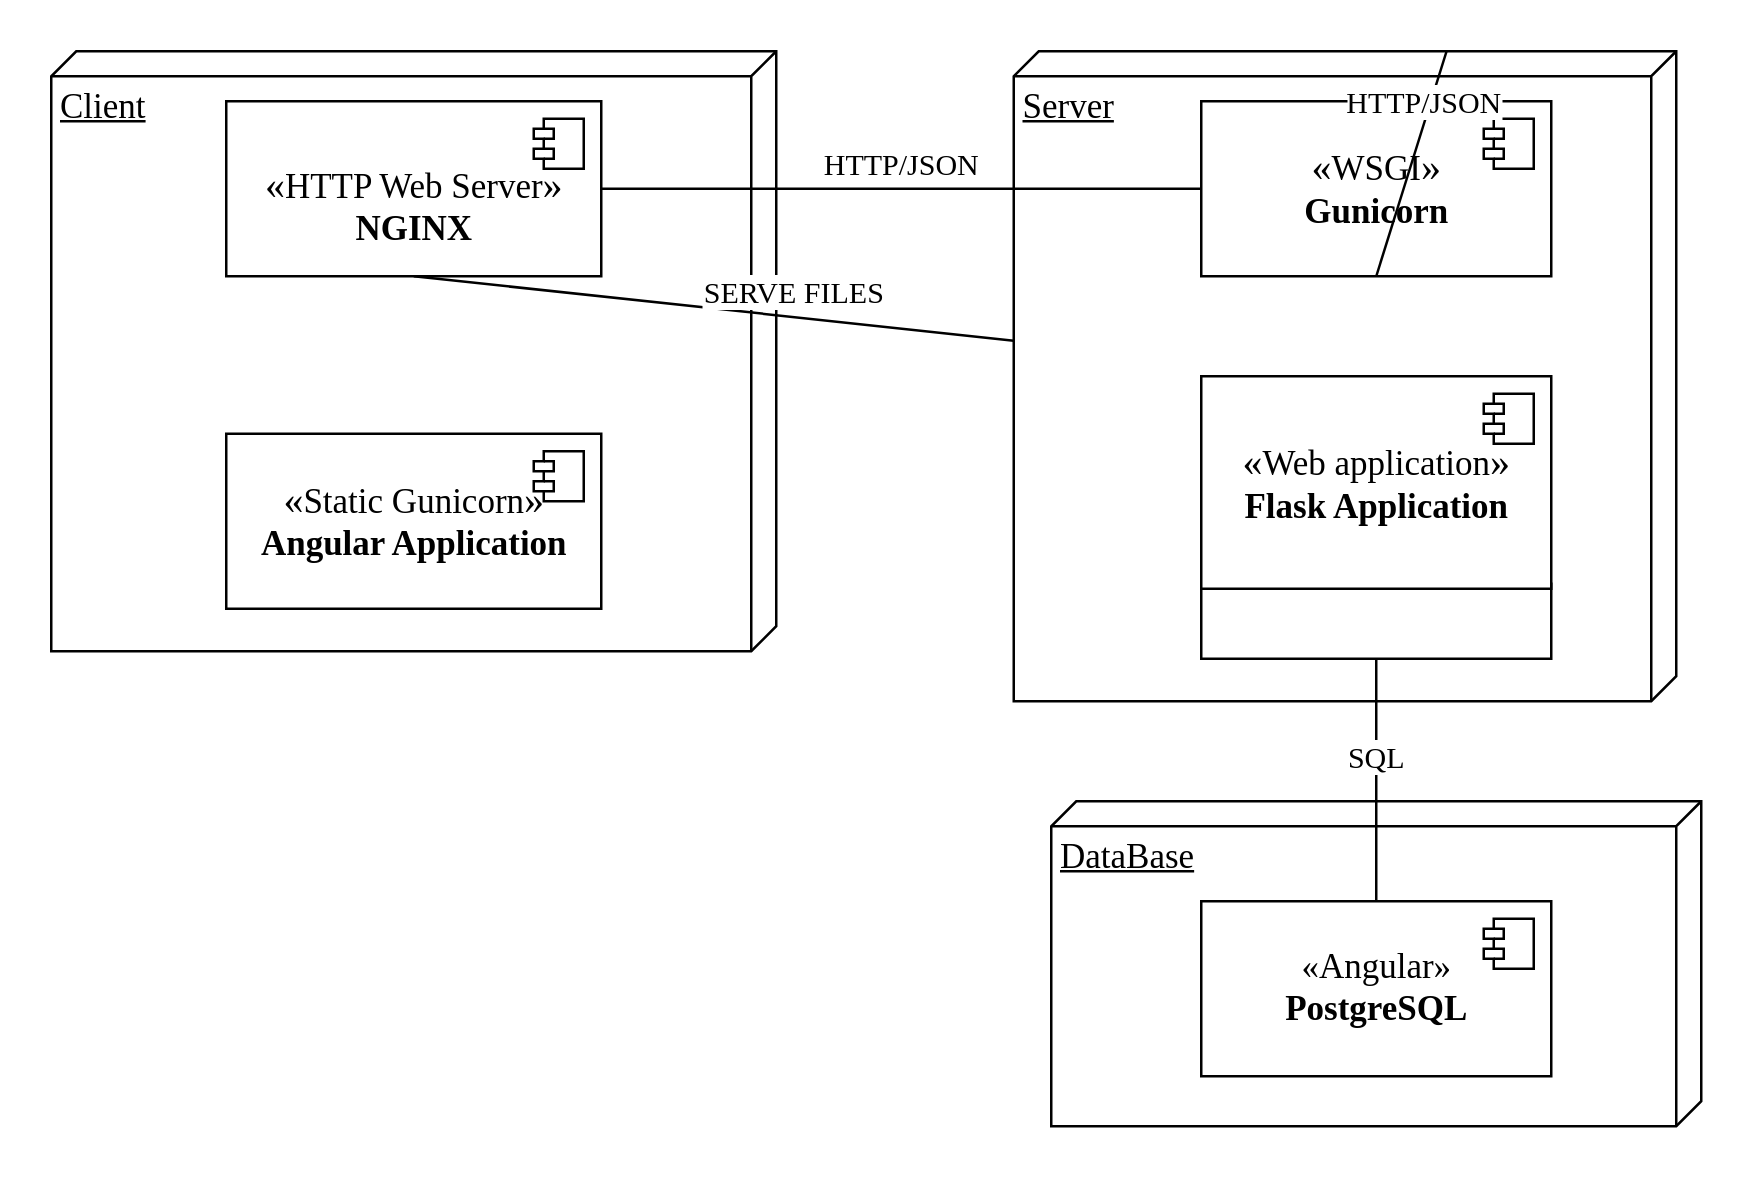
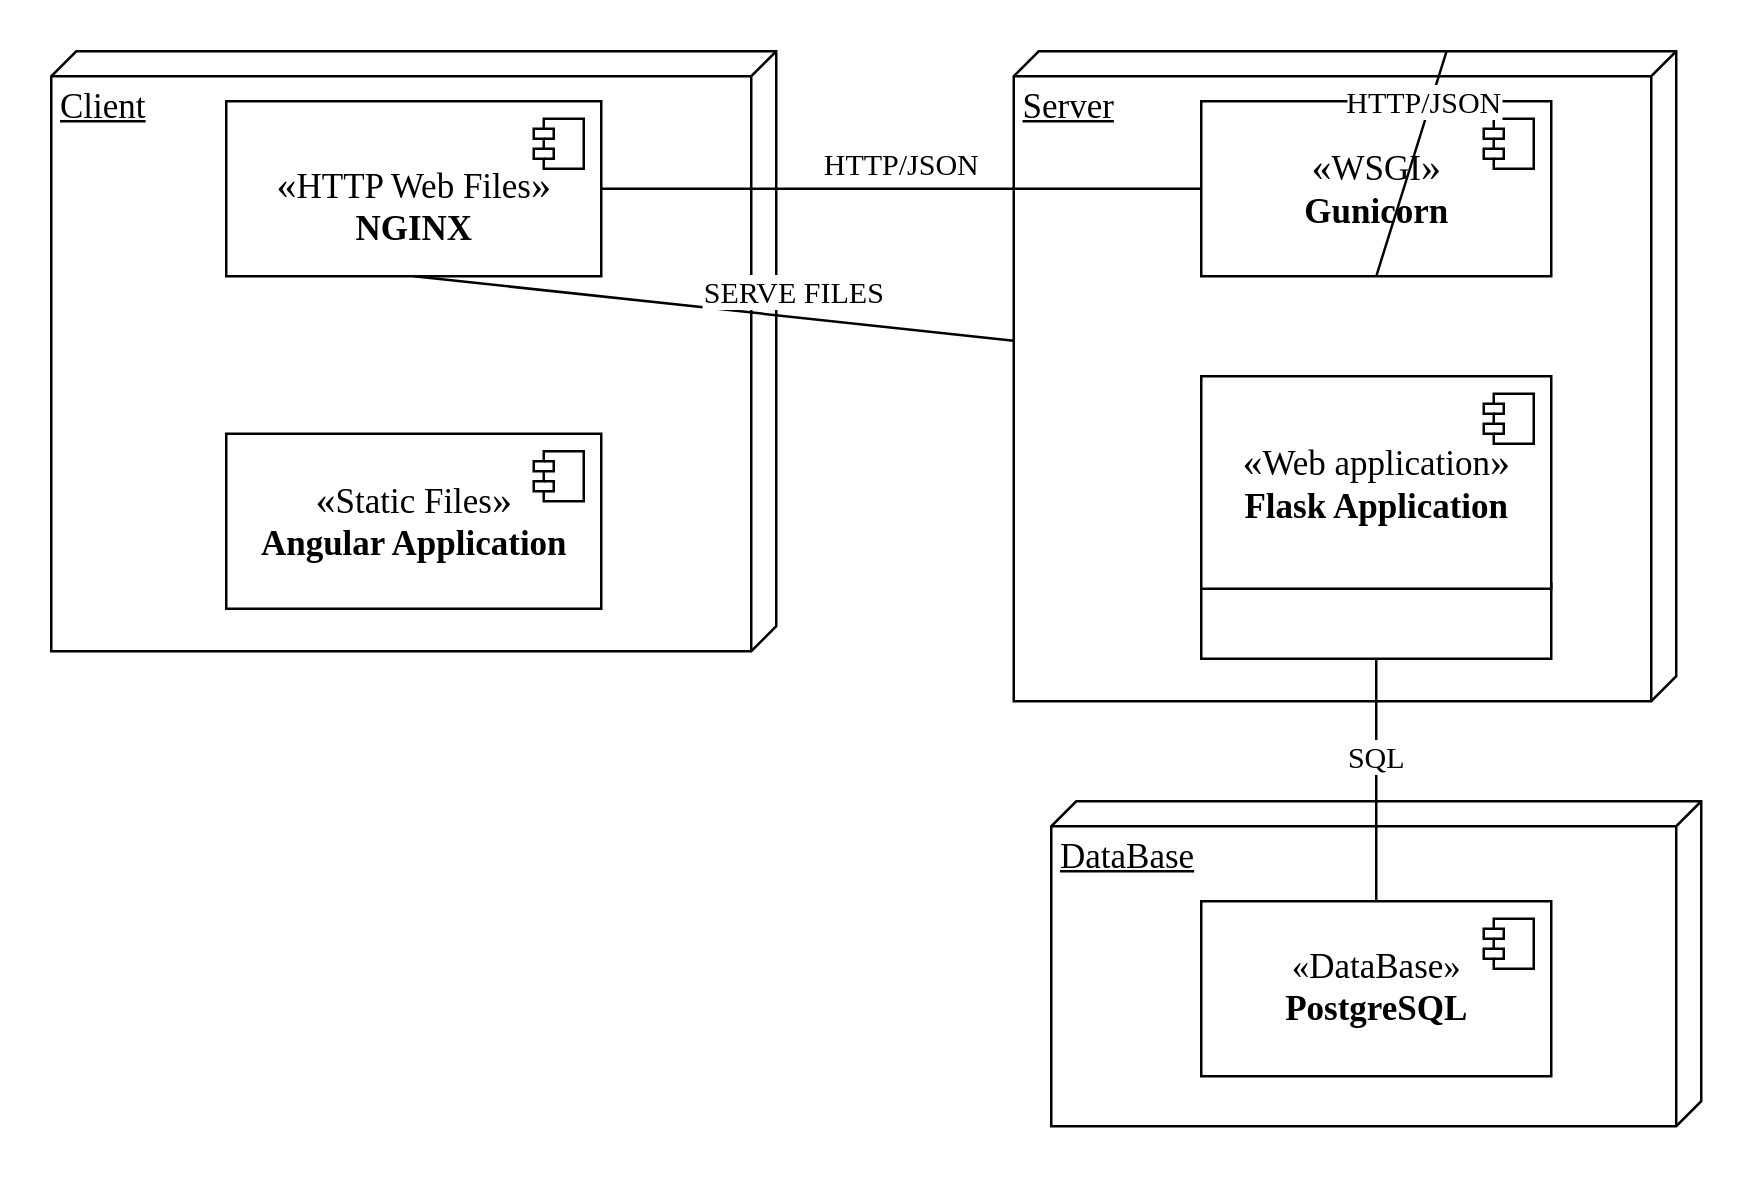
node "«HTTP Web Server» NGINX": label "«HTTP Web Server» NGINX" -> "«HTTP Web Files» NGINX"
node "«Static Gunicorn» Angular Application": label "«Static Gunicorn» Angular Application" -> "«Static Files» Angular Application"
node "«Angular» PostgreSQL": label "«Angular» PostgreSQL" -> "«DataBase» PostgreSQL"
